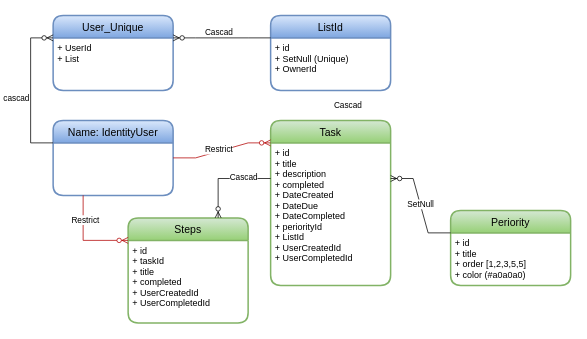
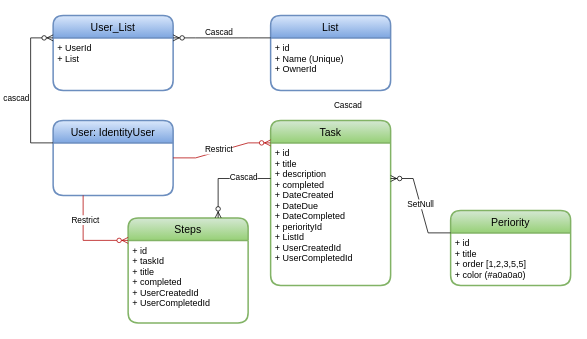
node "User_Unique": label "User_Unique" -> "User_List"
node "ListId": label "ListId" -> "List"
node "+ id + SetNull (Unique) + OwnerId": label "+ id + SetNull (Unique) + OwnerId" -> "+ id + Name (Unique) + OwnerId"
node "Name: IdentityUser": label "Name: IdentityUser" -> "User: IdentityUser"
